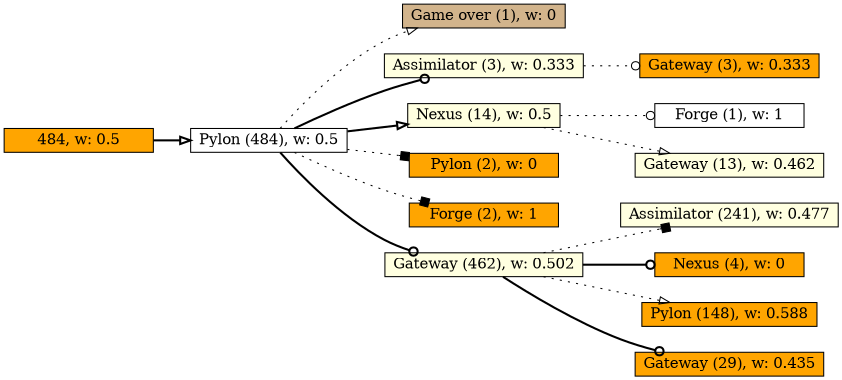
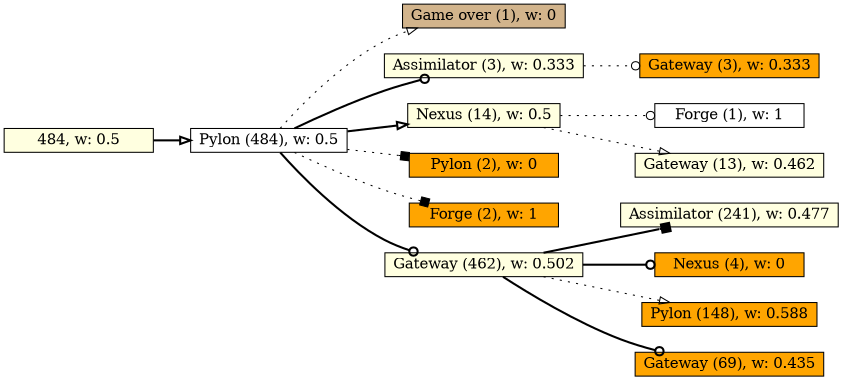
node "484, w: 0.5": fillcolor orange -> lightyellow
edge "Gateway (462), w: 0.502" -> "Assimilator (241), w: 0.477": style dotted -> bold
node "Gateway (29), w: 0.435": label "Gateway (29), w: 0.435" -> "Gateway (69), w: 0.435"
